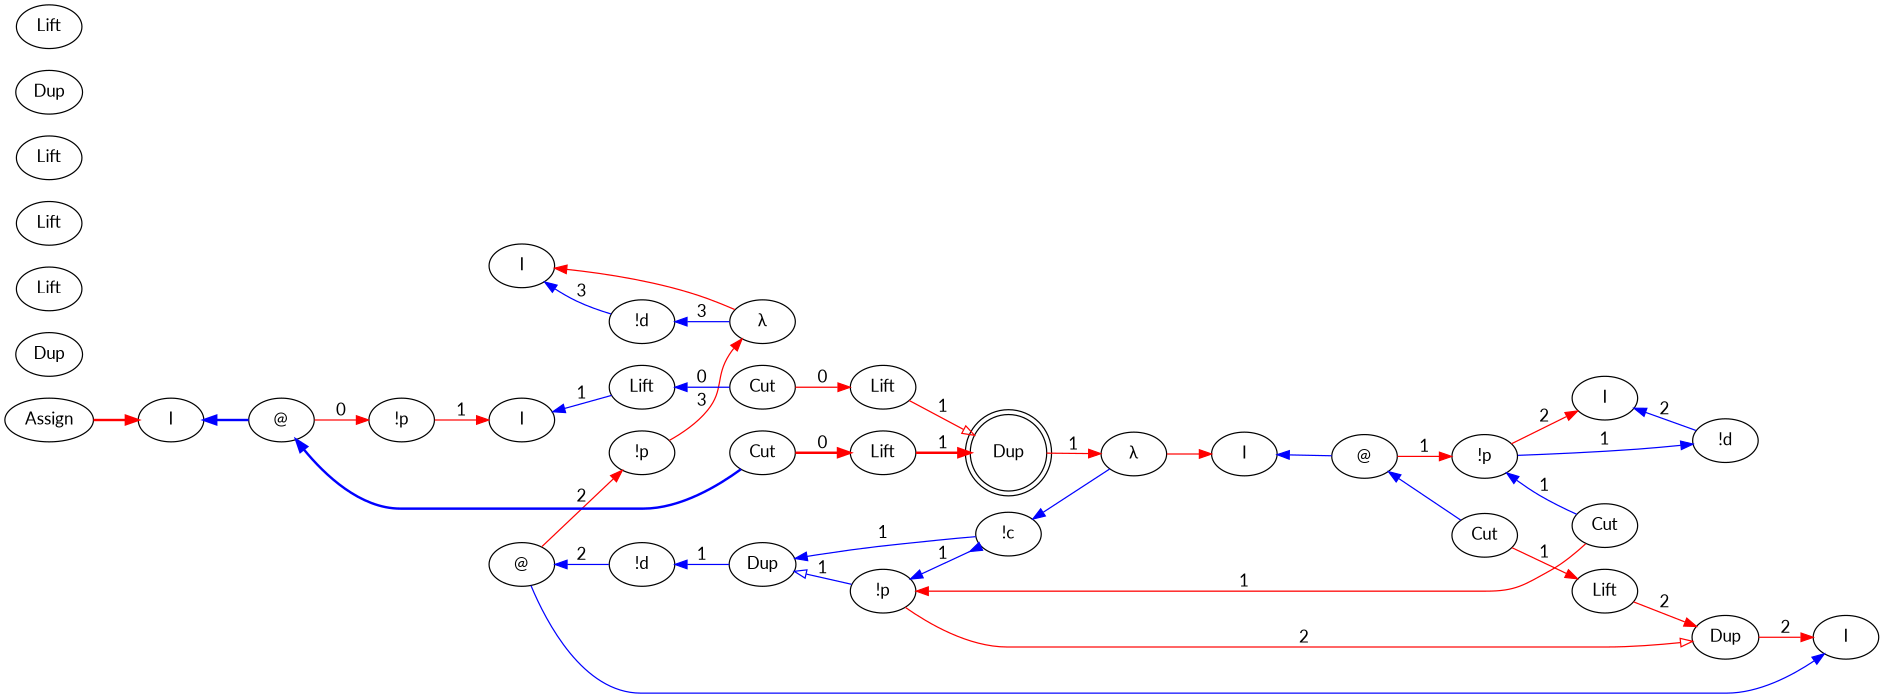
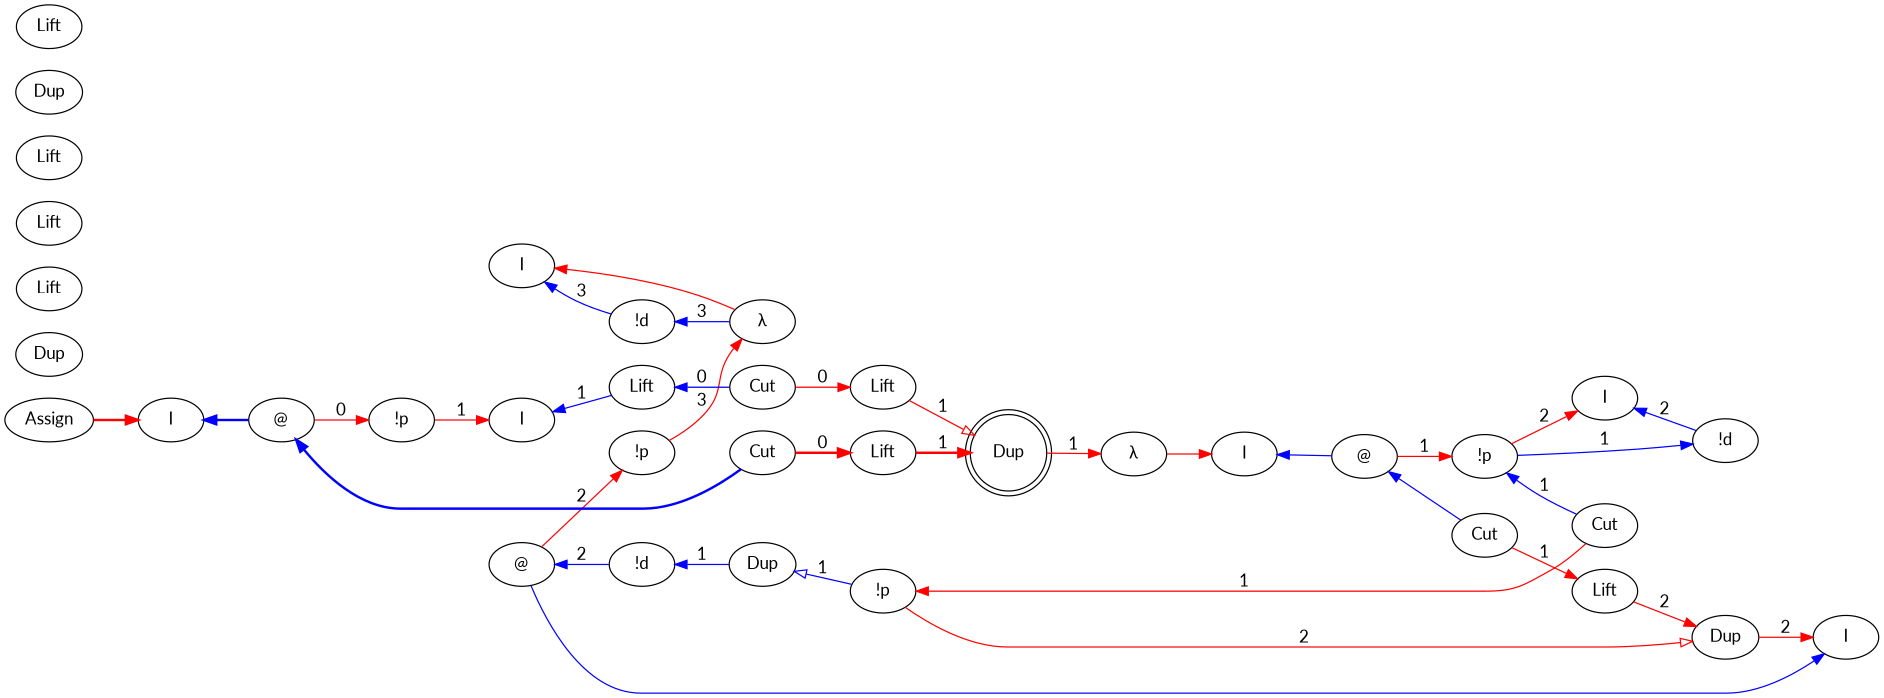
node "!c": removed
